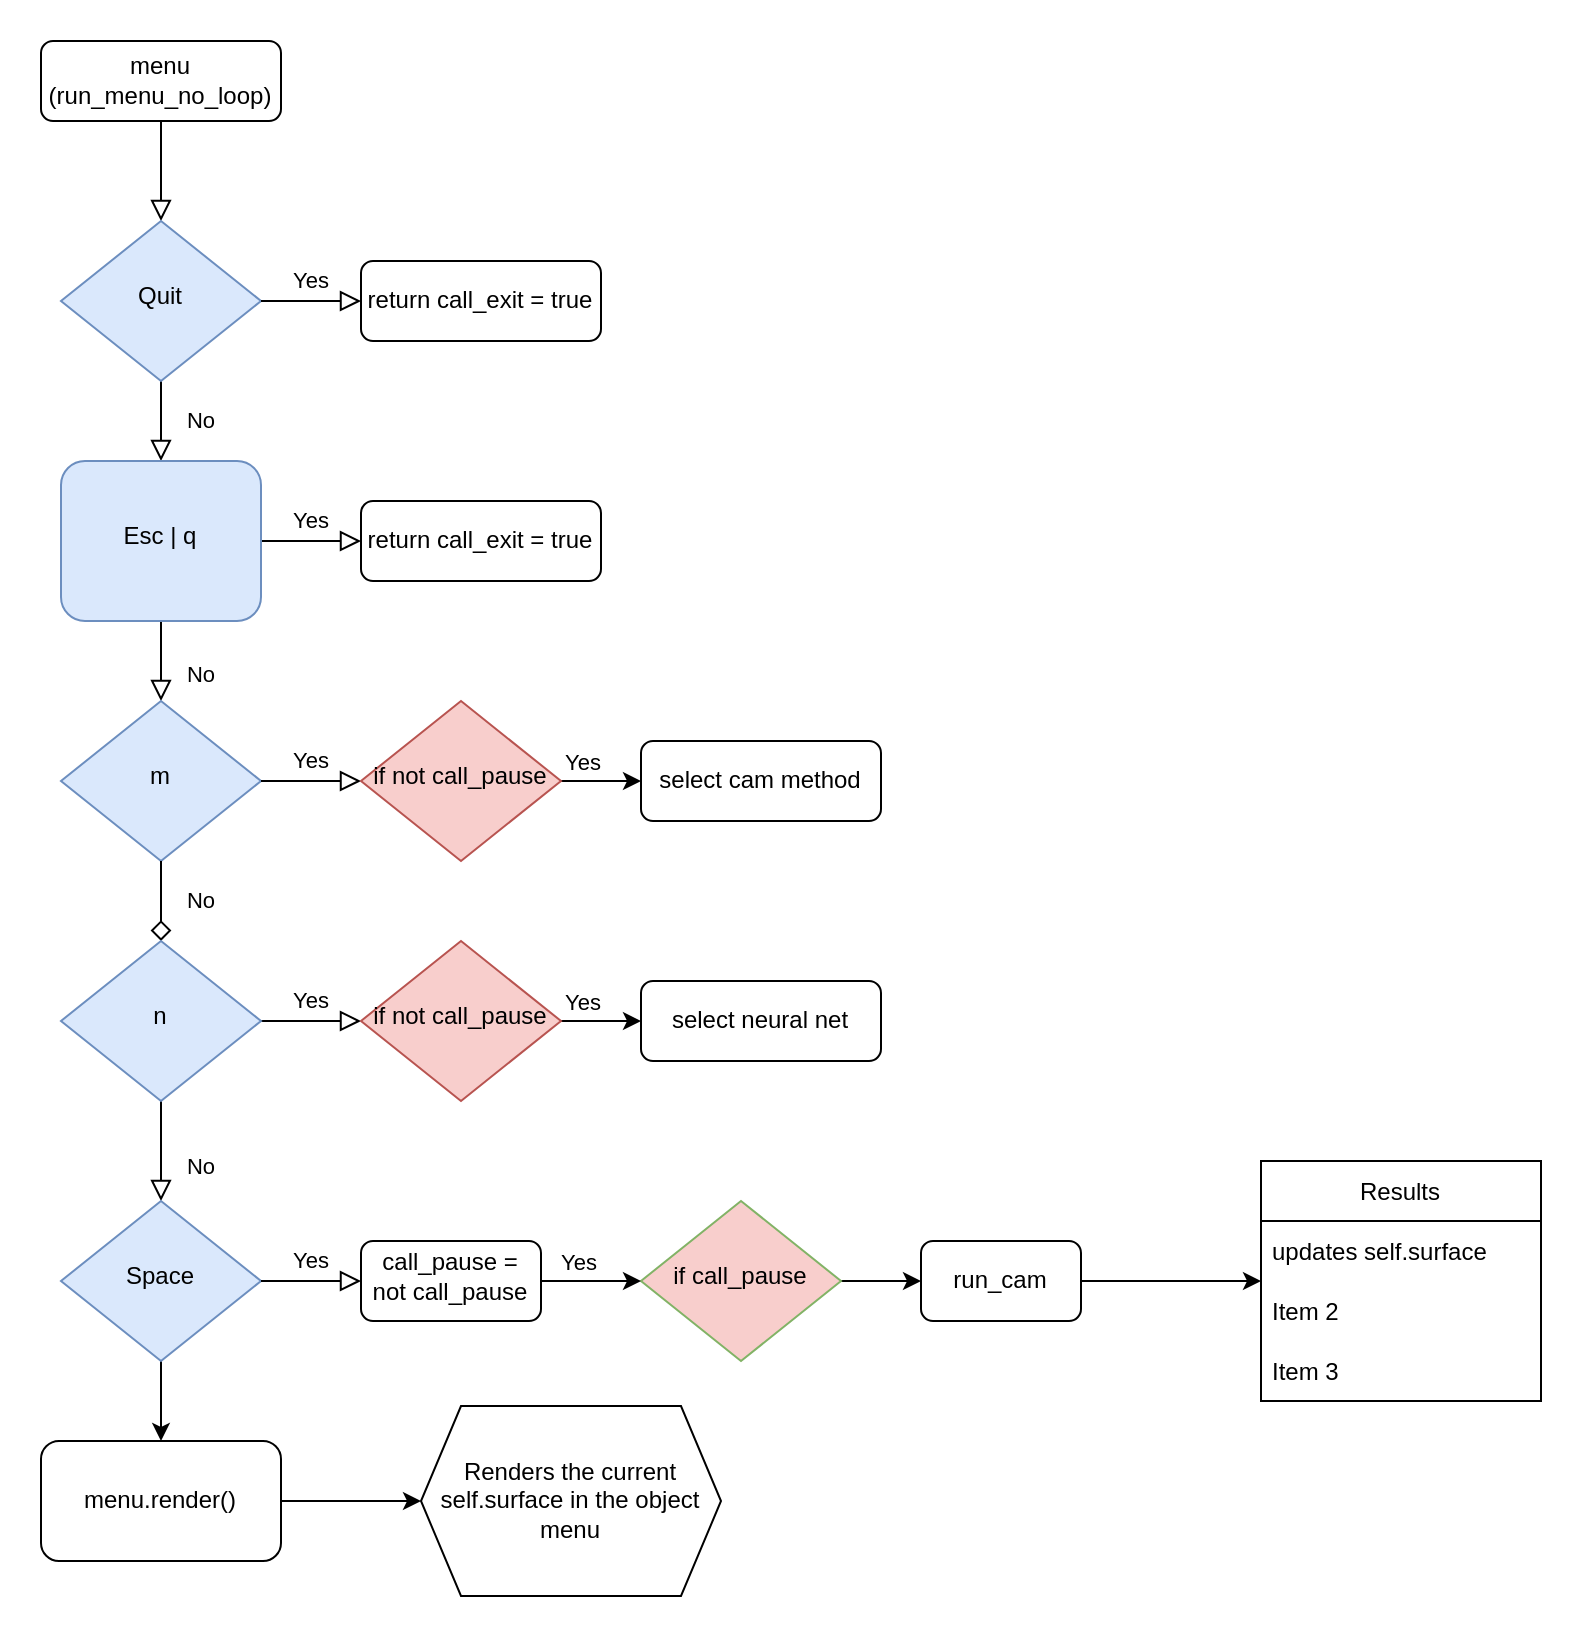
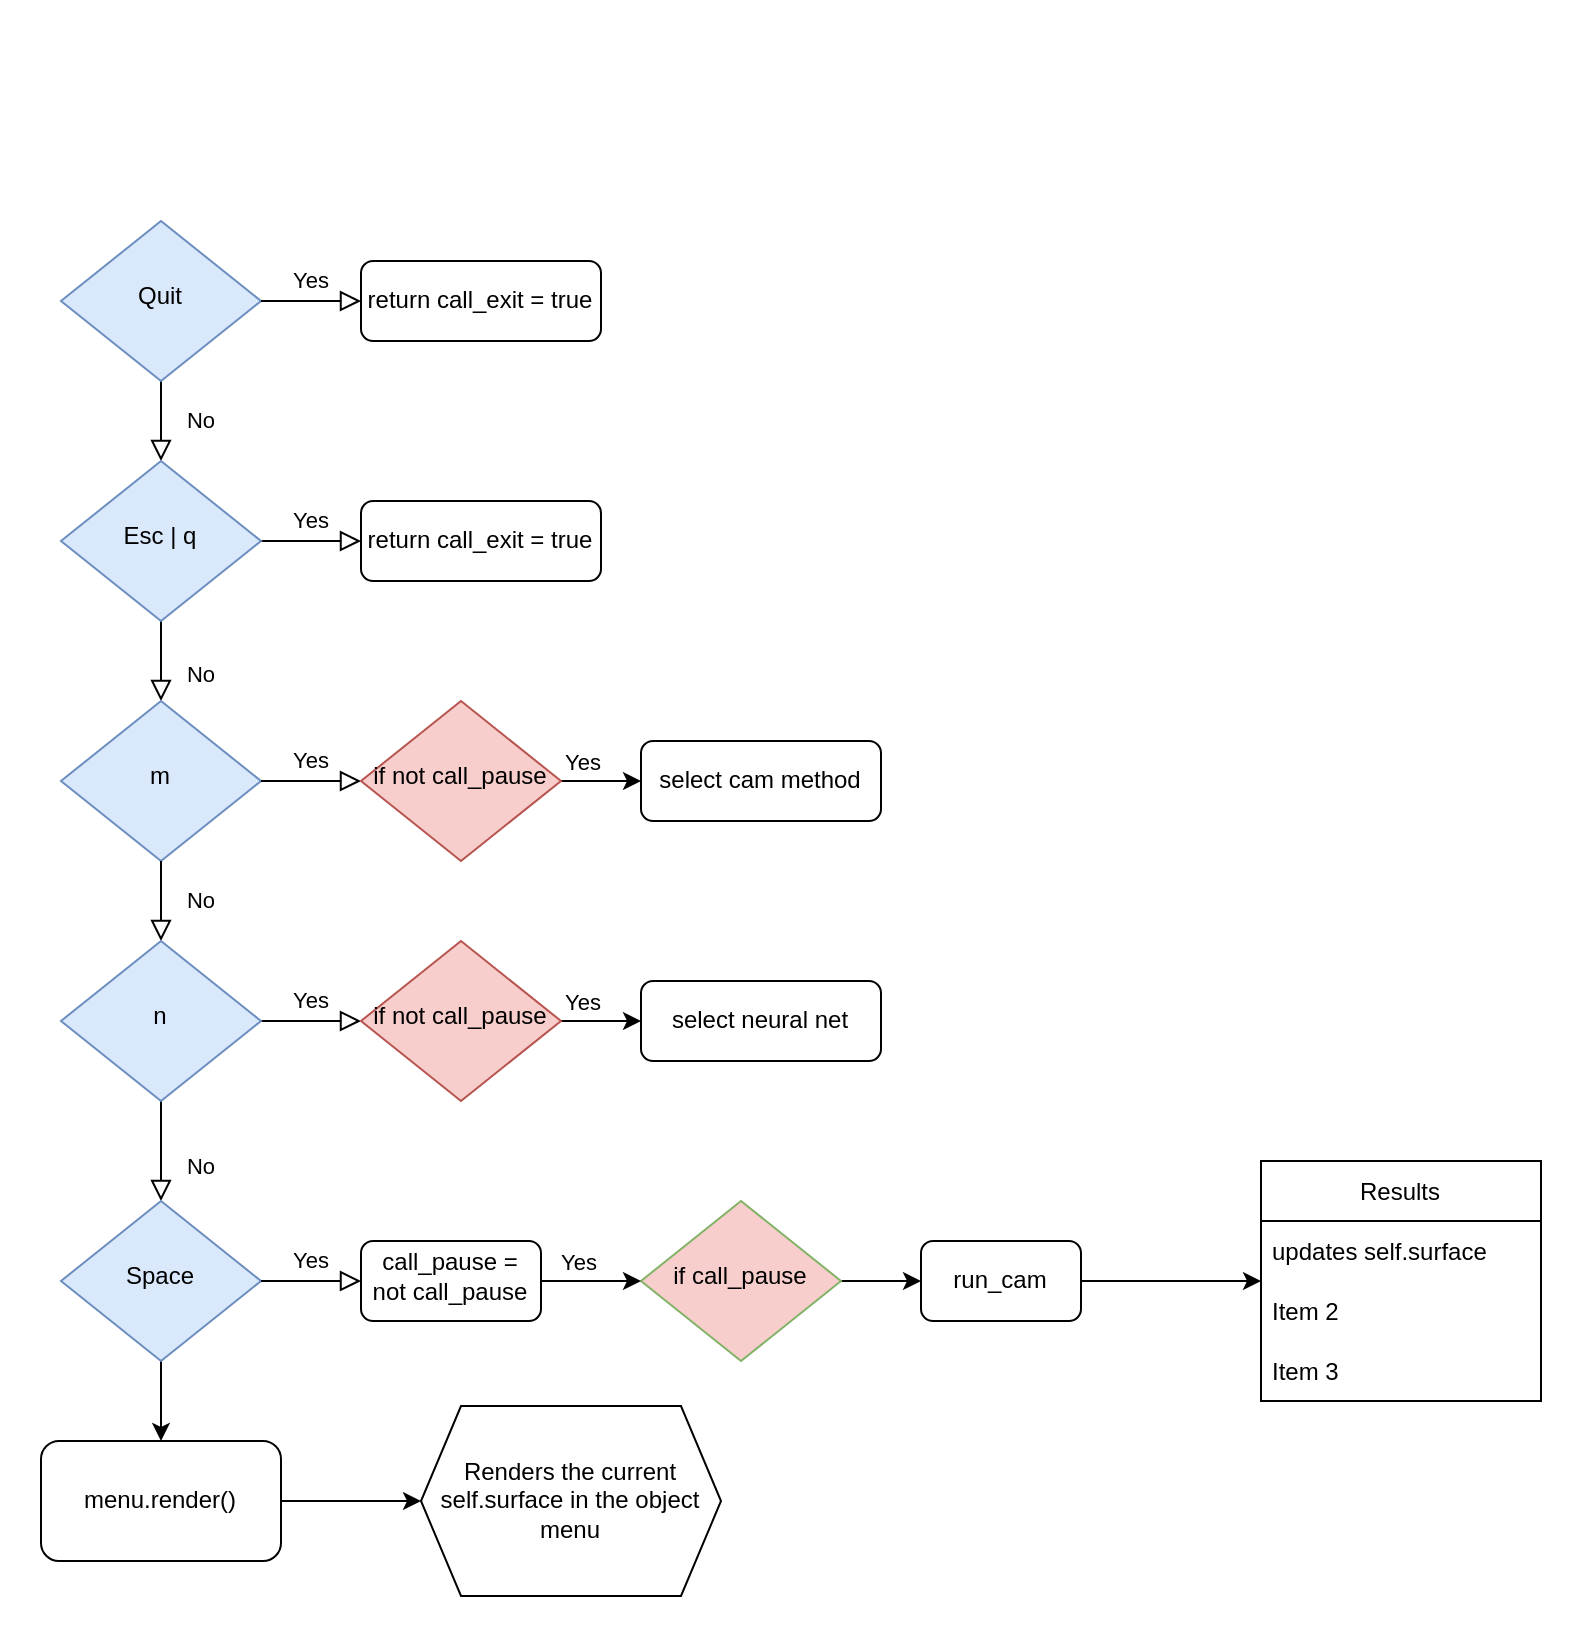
node "menu (run_menu_no_loop)": removed
edge "menu (run_menu_no_loop)" -> "Quit": removed
node "Esc | q": shape rounded rectangle -> diamond
edge "m" -> "n": arrowhead diamond -> block
